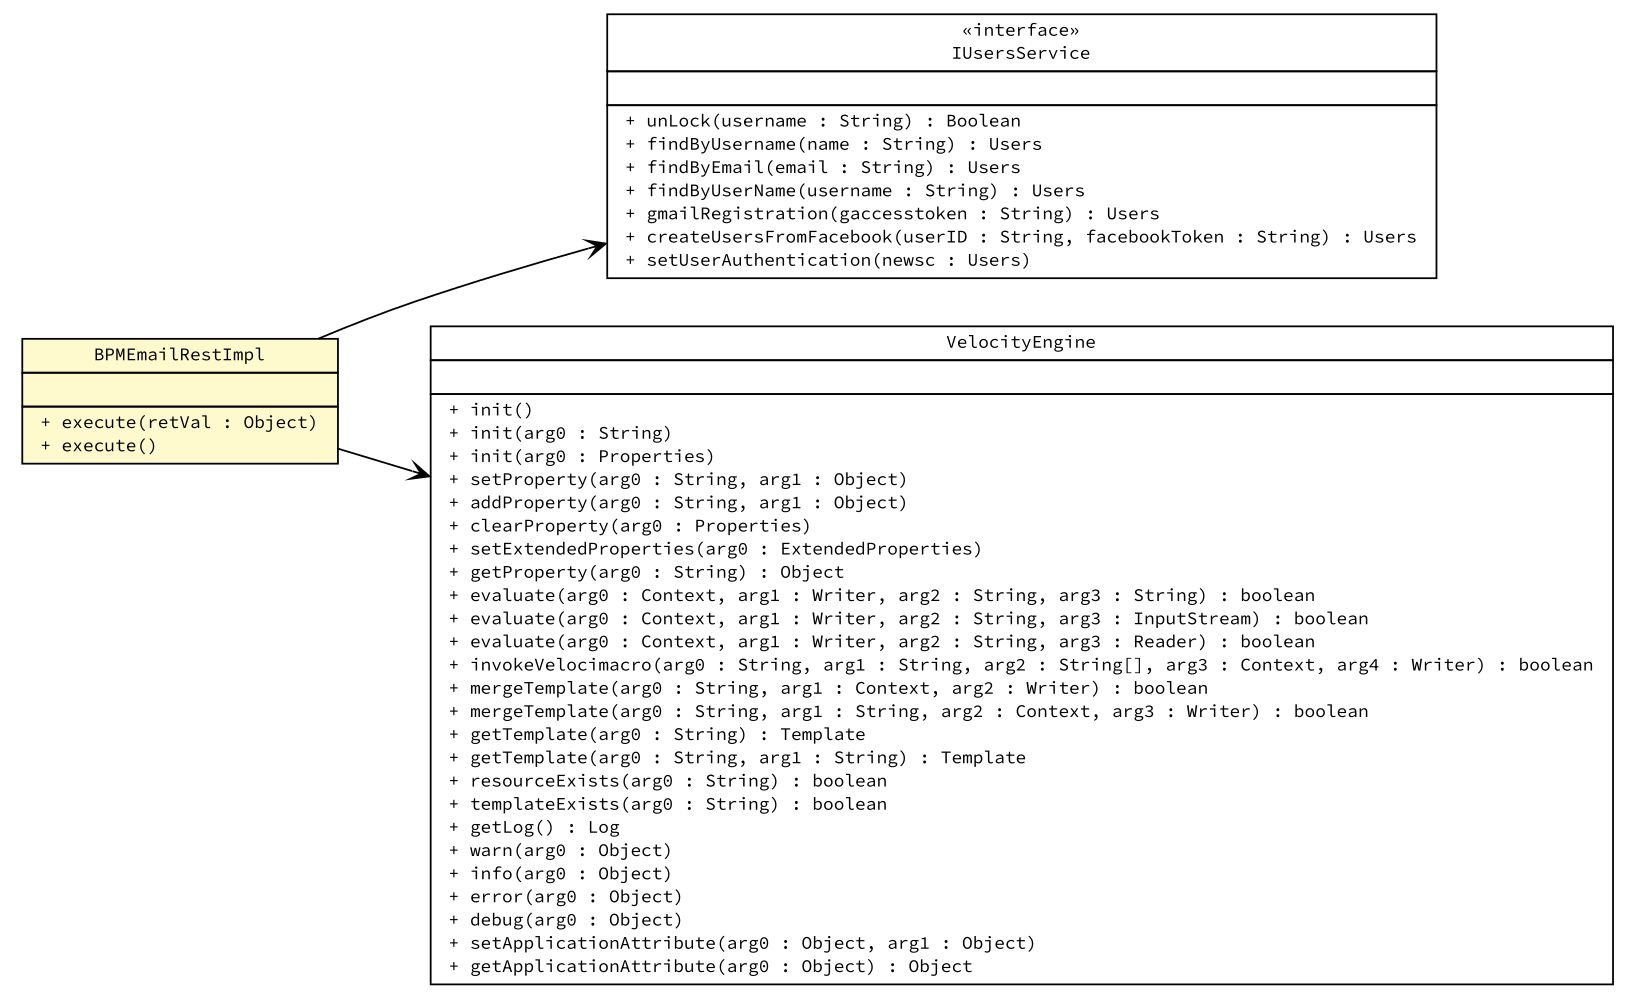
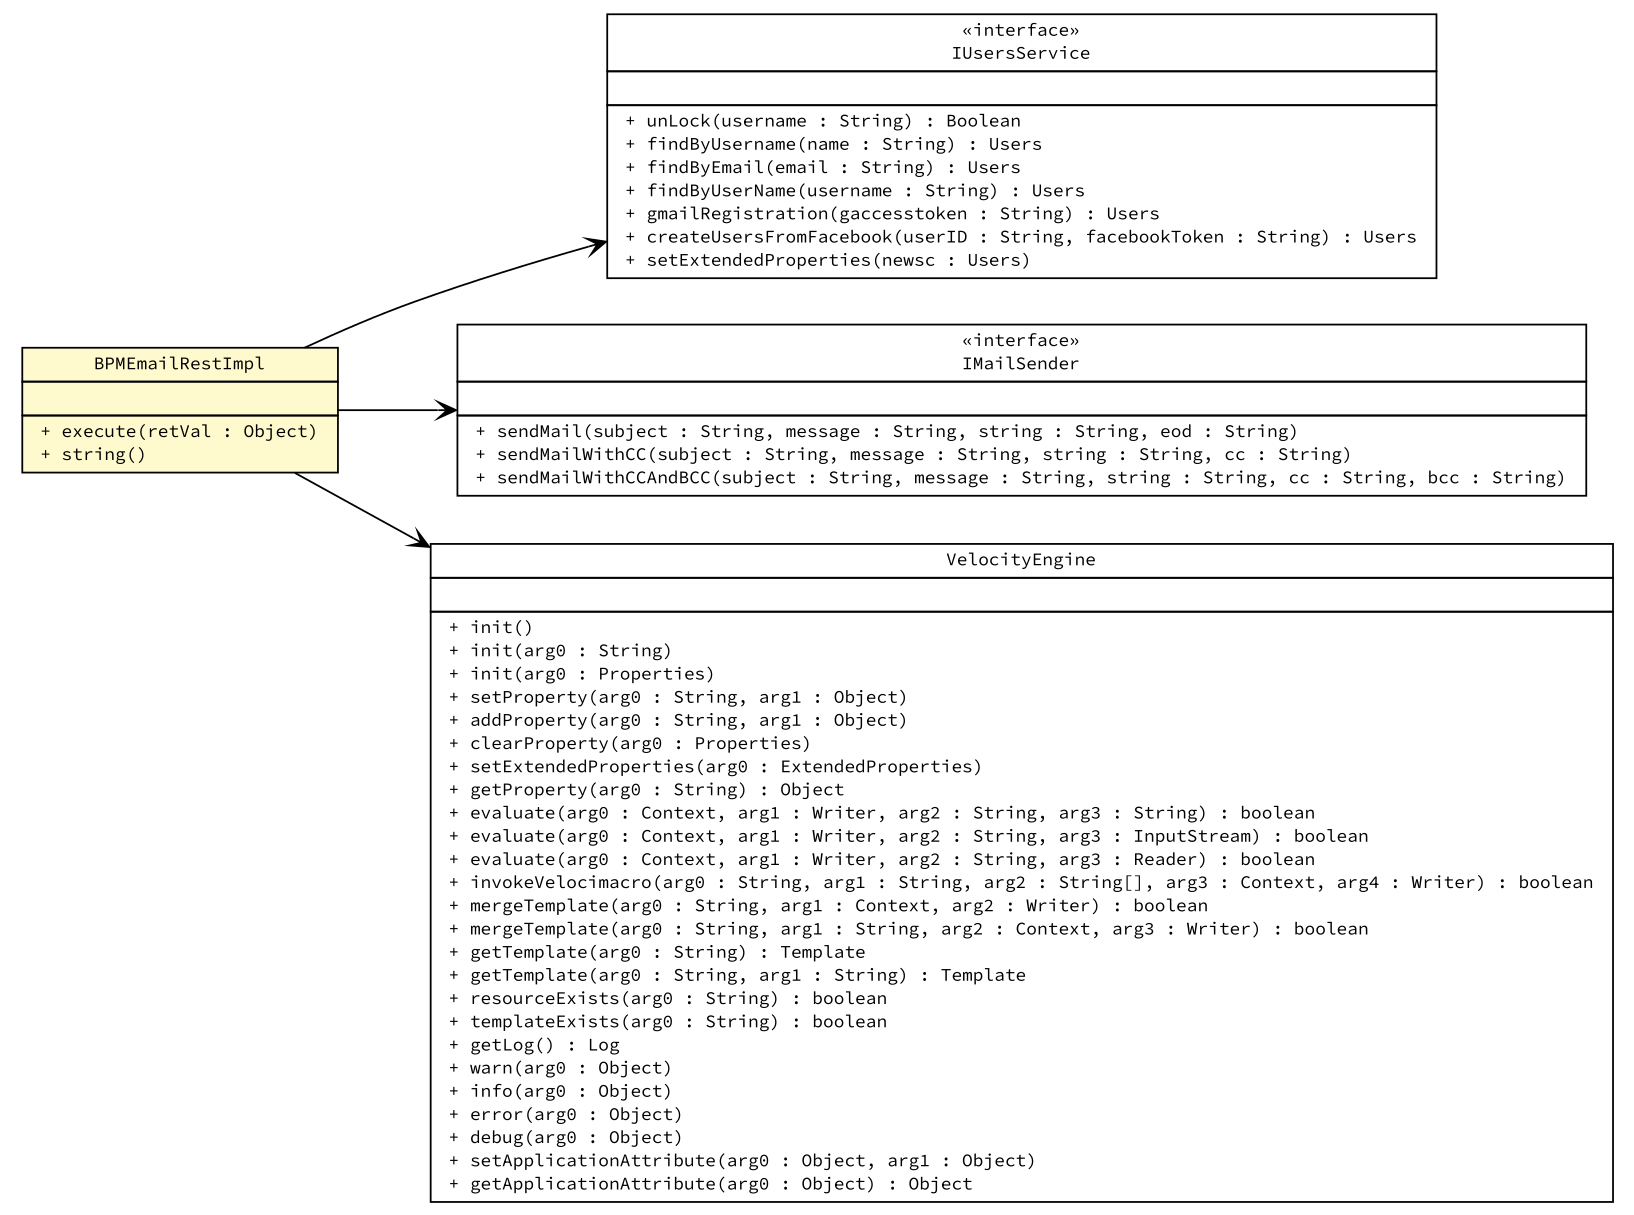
node "IUsersService": text "+ setUserAuthentication(newsc : Users)" -> "+ setExtendedProperties(newsc : Users)"
node "IMailSender": added
node "BPMEmailRestImpl": text "+ execute()" -> "+ string()"
